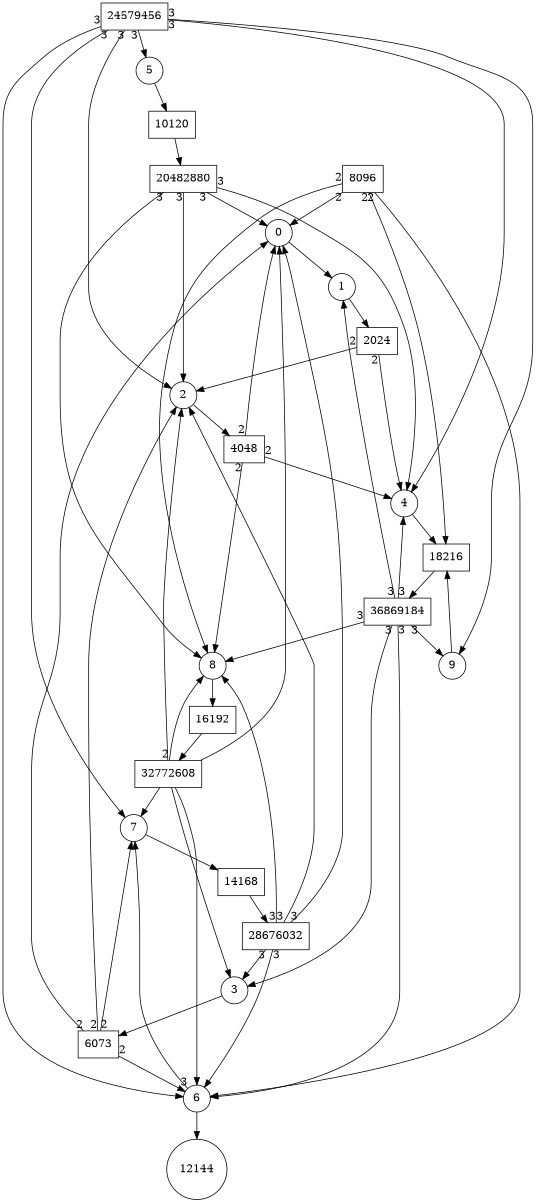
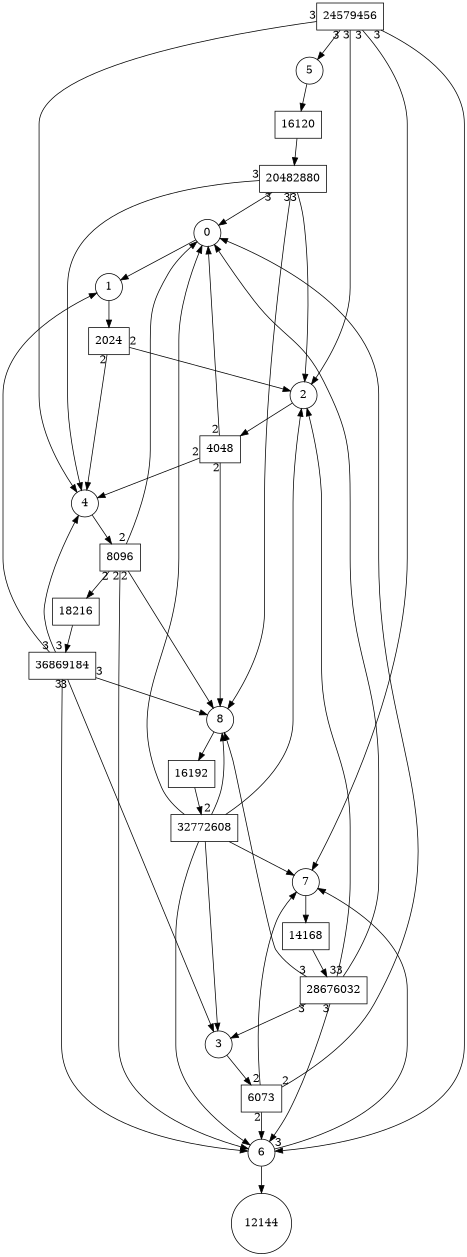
node "10120": label "10120" -> "16120"
edge "4" -> "18216": now "4" -> "8096"
node "9": removed
edge "6073" -> "2": removed
